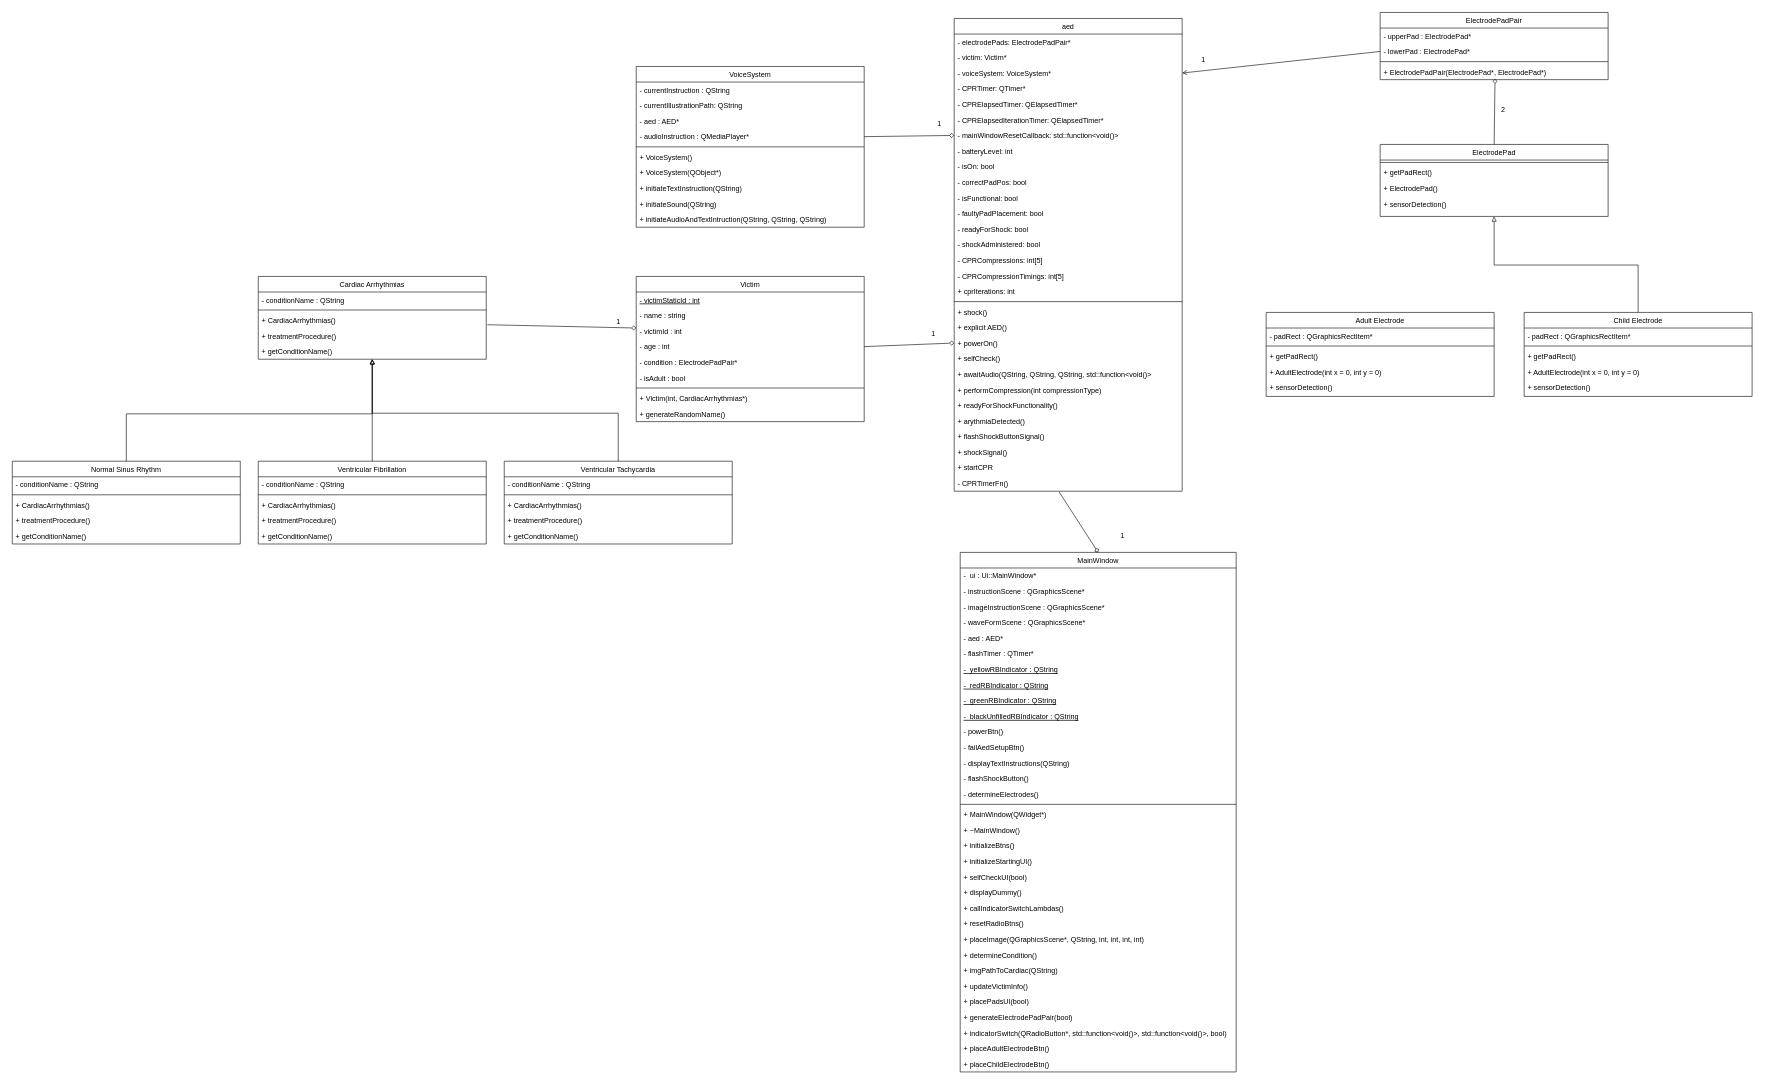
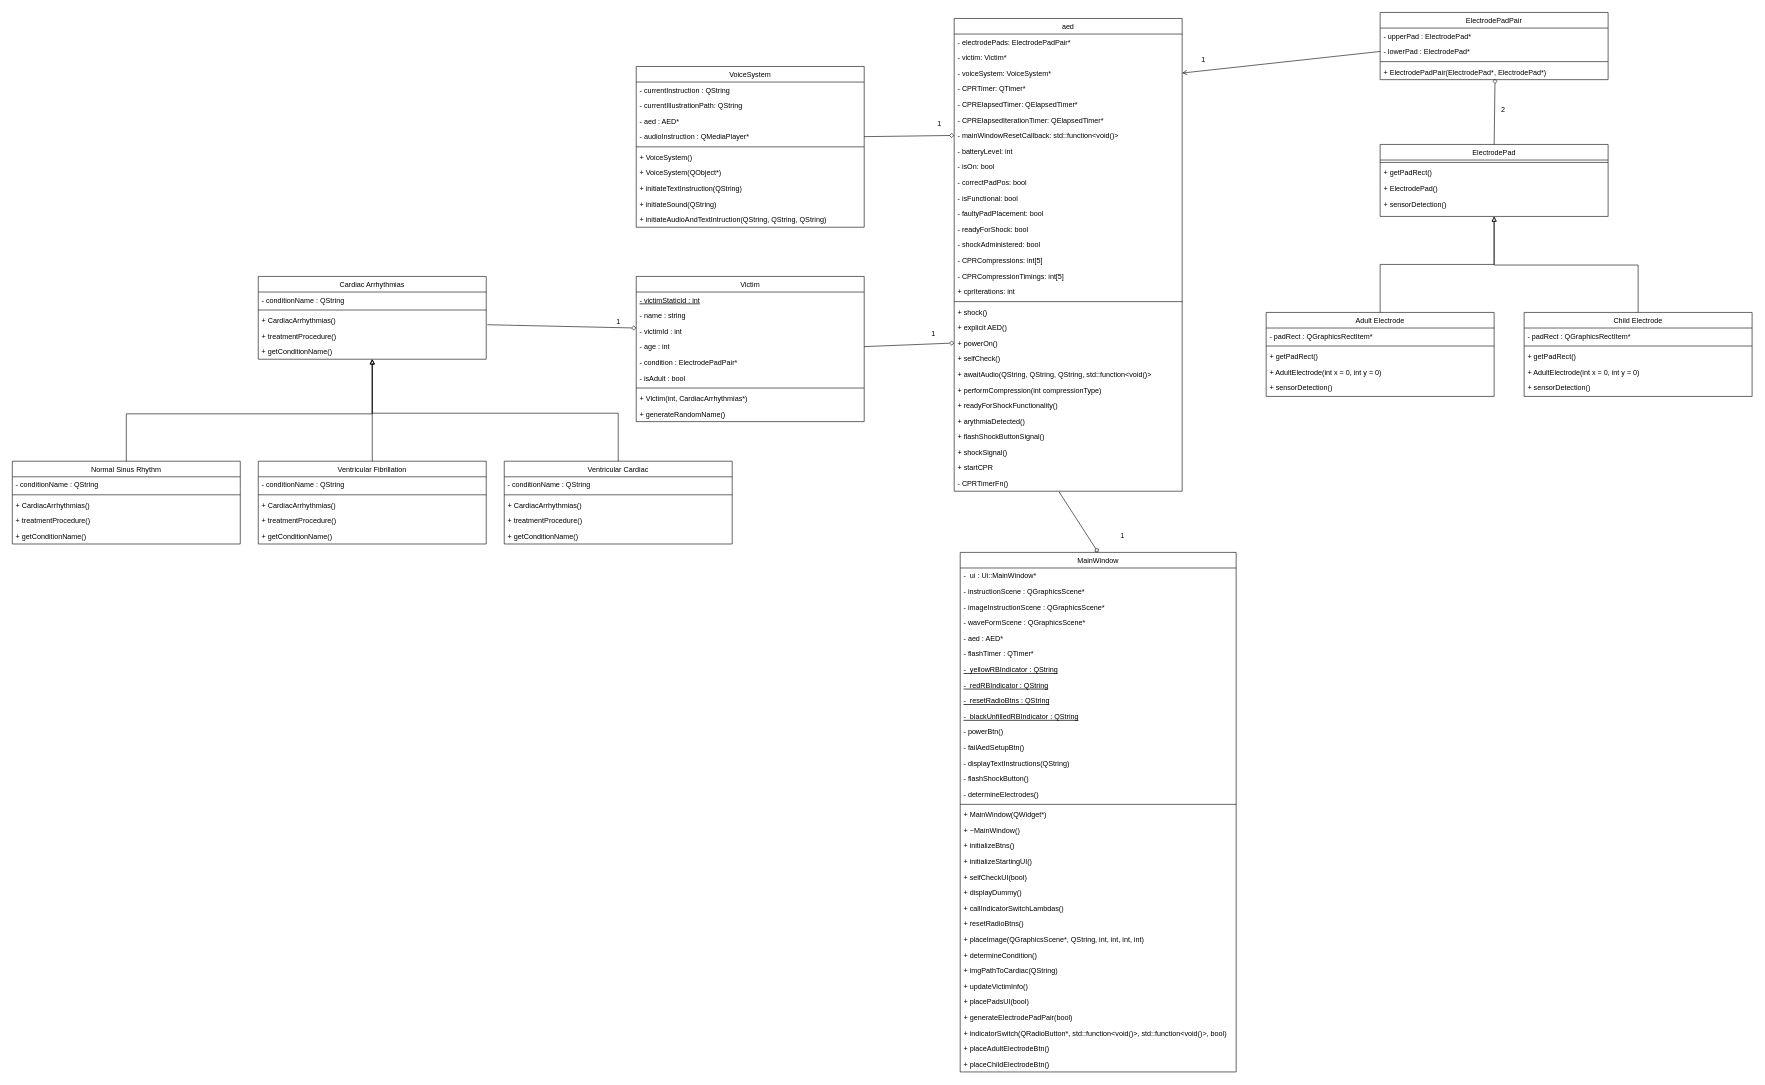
edge "Adult Electrode" -> "ElectrodePad": added
node "Ventricular Tachycardia": label "Ventricular Tachycardia" -> "Ventricular Cardiac"
node "- greenRBIndicator : QString": label "- greenRBIndicator : QString" -> "- resetRadioBtns : QString"
